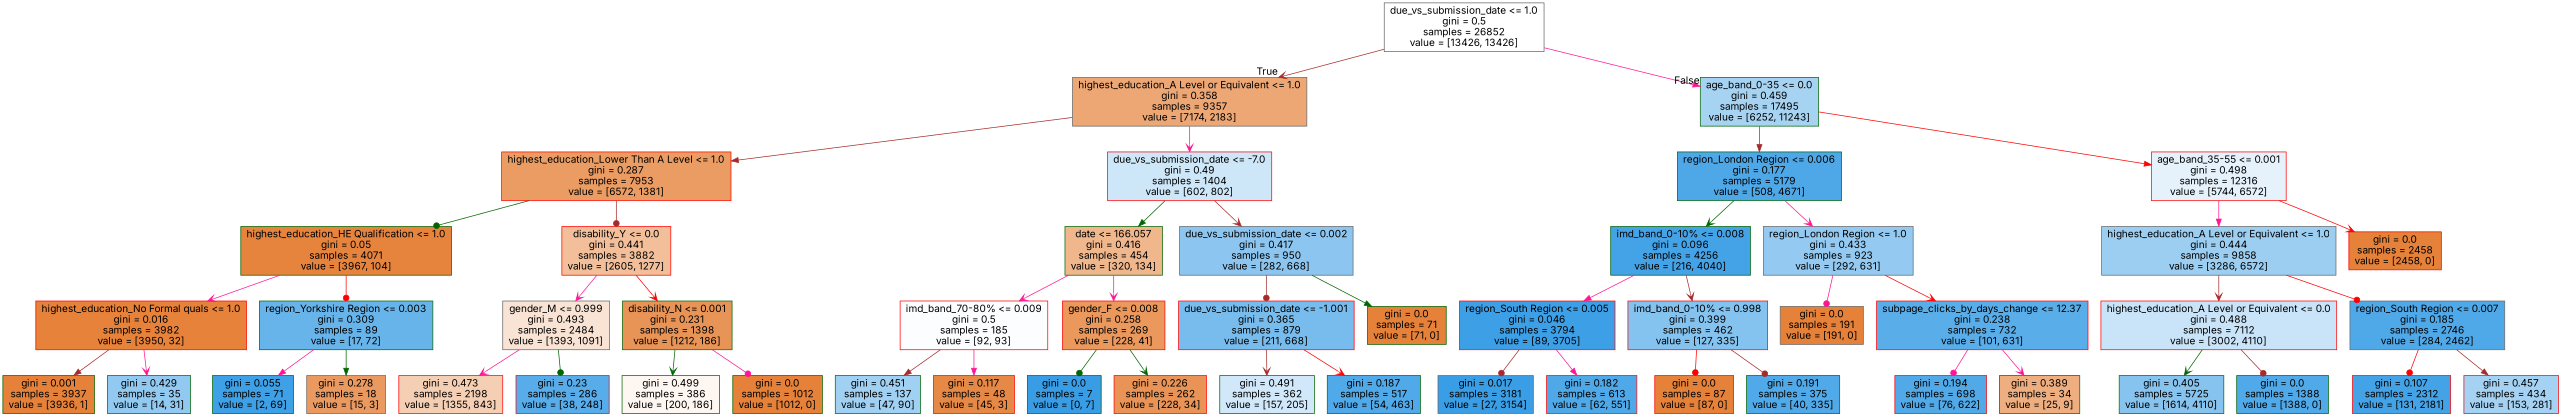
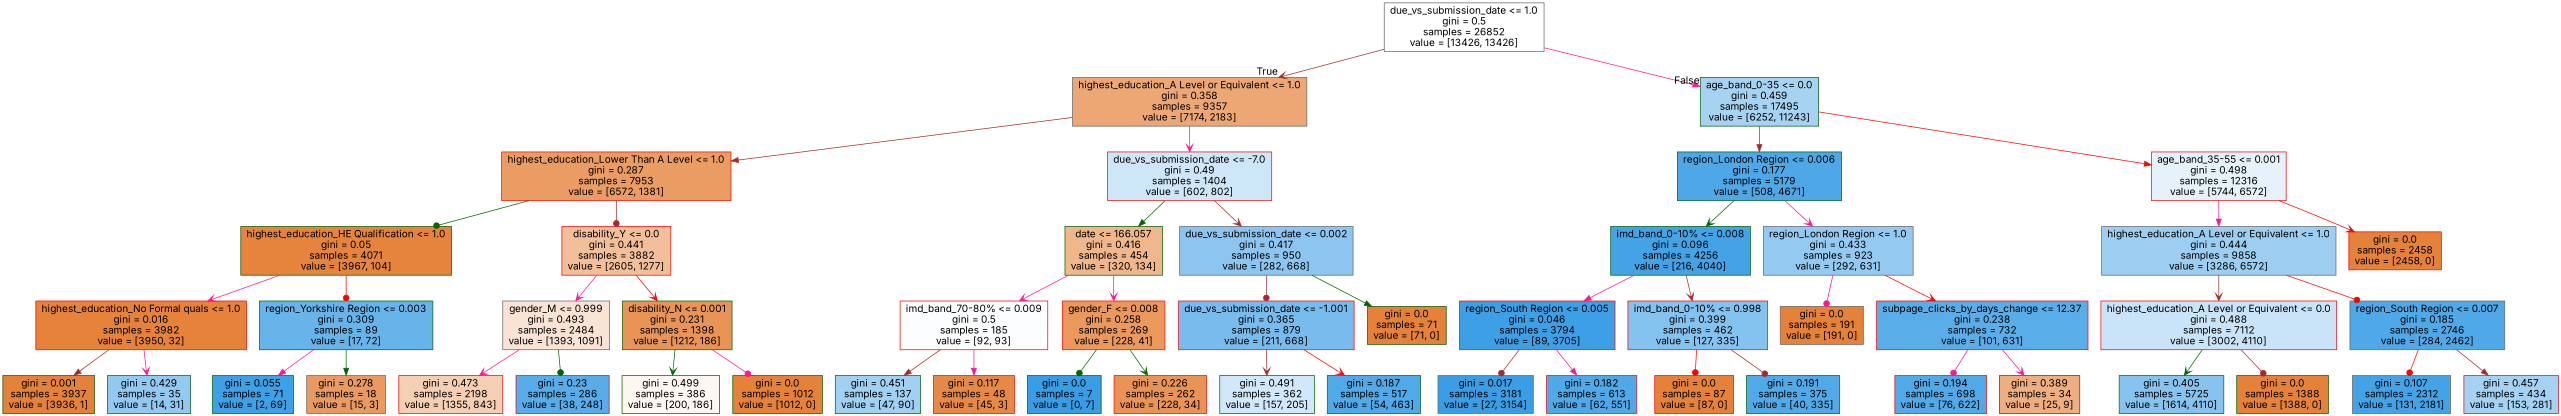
node "gini = 0.0 samples = 1388 value = [1388, 0]": fillcolor #399de5e1 -> #e58139ff
node "gini = 0.107 samples = 2312 value = [131, 2181]": color red -> gray40
